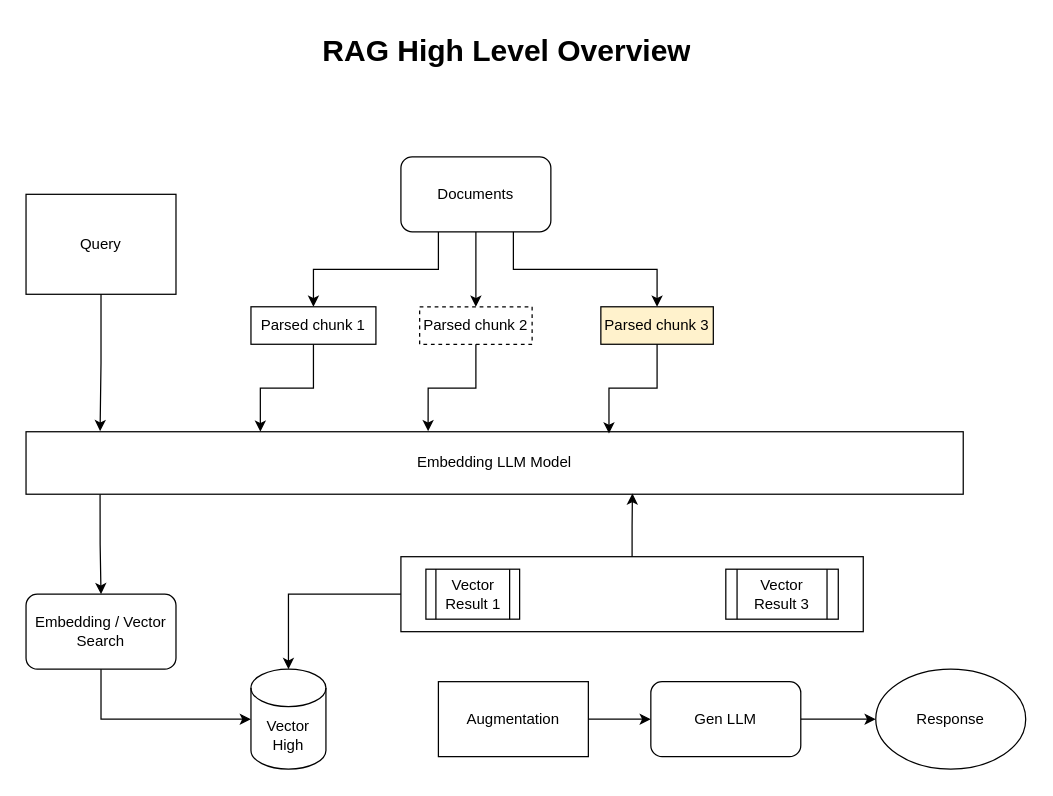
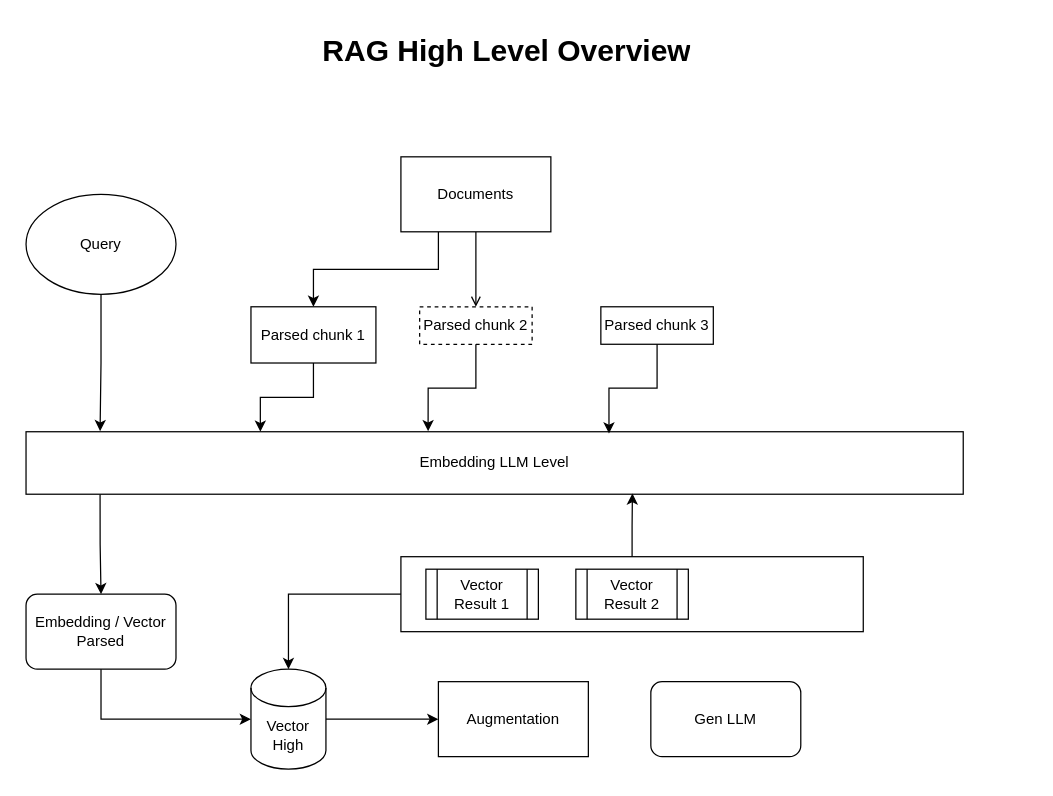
node "Documents": shape rounded rectangle -> rectangle
node "Query": shape rectangle -> ellipse
edge "Documents" -> "Parsed chunk 3": removed
edge "Documents" -> "Parsed chunk 2": arrowhead classic -> open
node "Parsed chunk 1": size 125x38 -> 125x56
node "Parsed chunk 3": fillcolor #fff2cc -> #ffffff
node "Embedding LLM Model": label "Embedding LLM Model" -> "Embedding LLM Level"
node "Vector Result 1": size 94x50 -> 113x50
node "Vector Result 2": added
node "Vector Result 3": removed
node "Embedding / Vector Search": label "Embedding / Vector Search" -> "Embedding / Vector Parsed"
edge "Vector High" -> "Augmentation": added
edge "Augmentation" -> "Gen LLM": removed
edge "Gen LLM" -> "Response": removed
node "Response": removed
